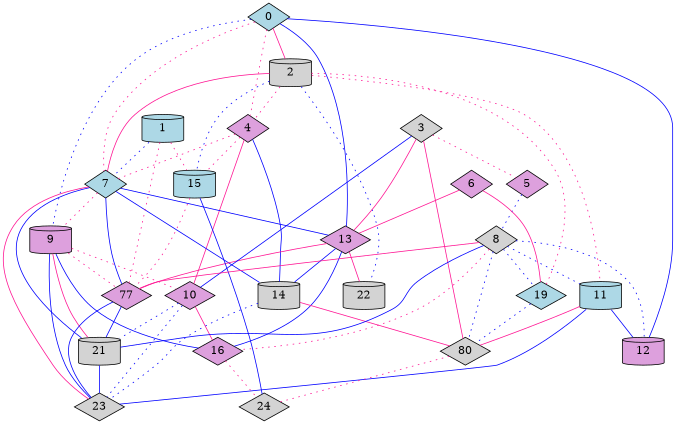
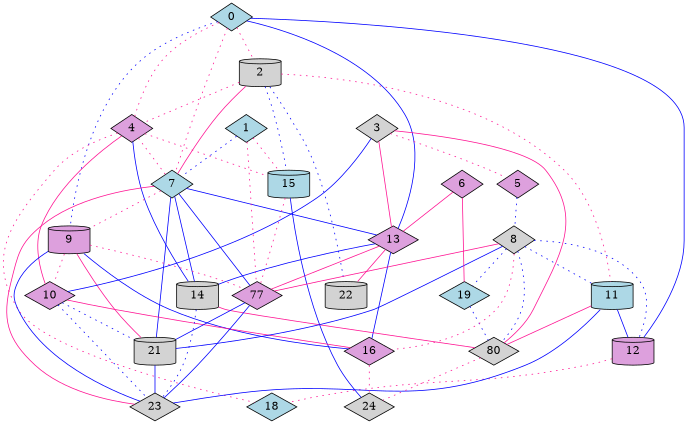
edge "0" -- "2": style solid -> dotted
edge "2" -- "19": removed
node "1": shape cylinder -> diamond
node "18": added
